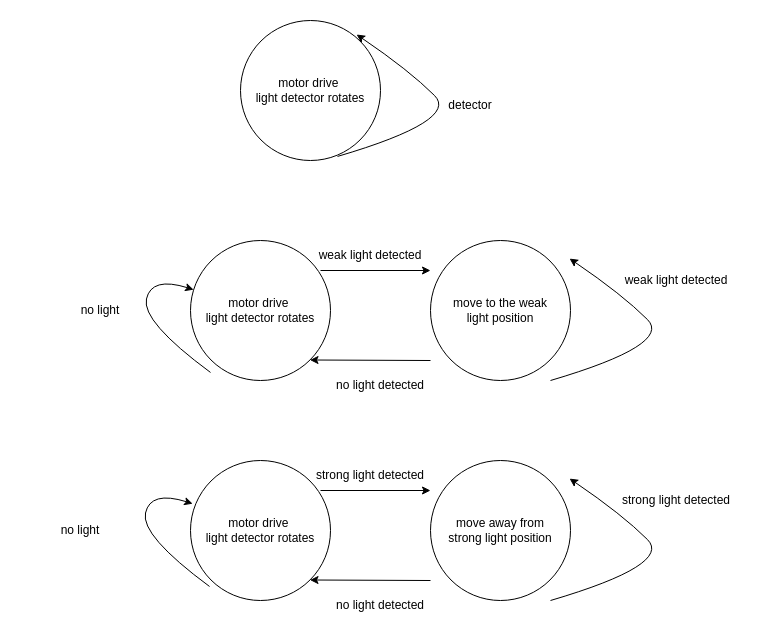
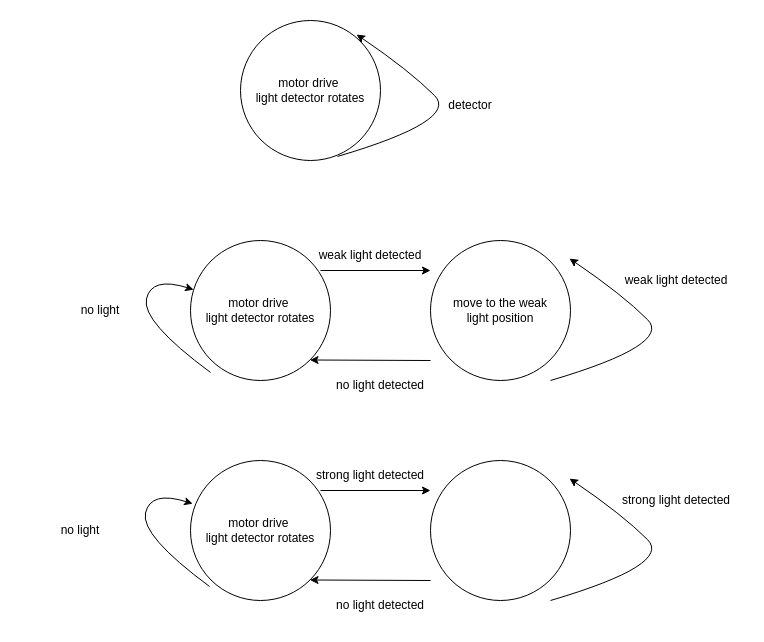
node "move away from strong light position": removed
